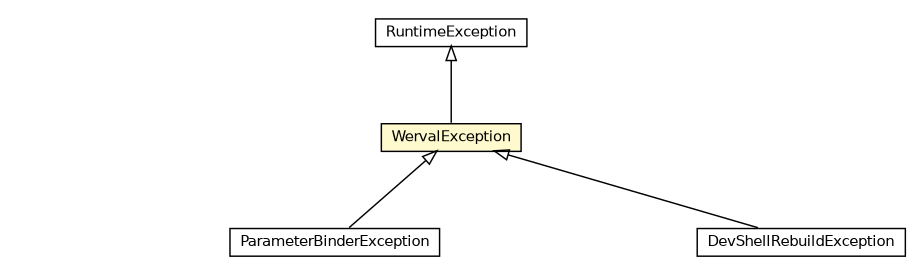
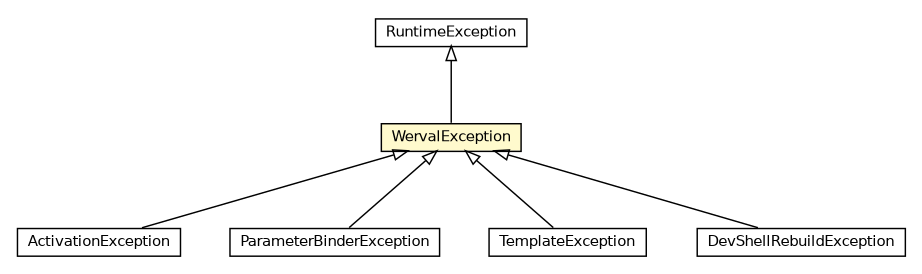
node "ActivationException": added
node "TemplateException": added
